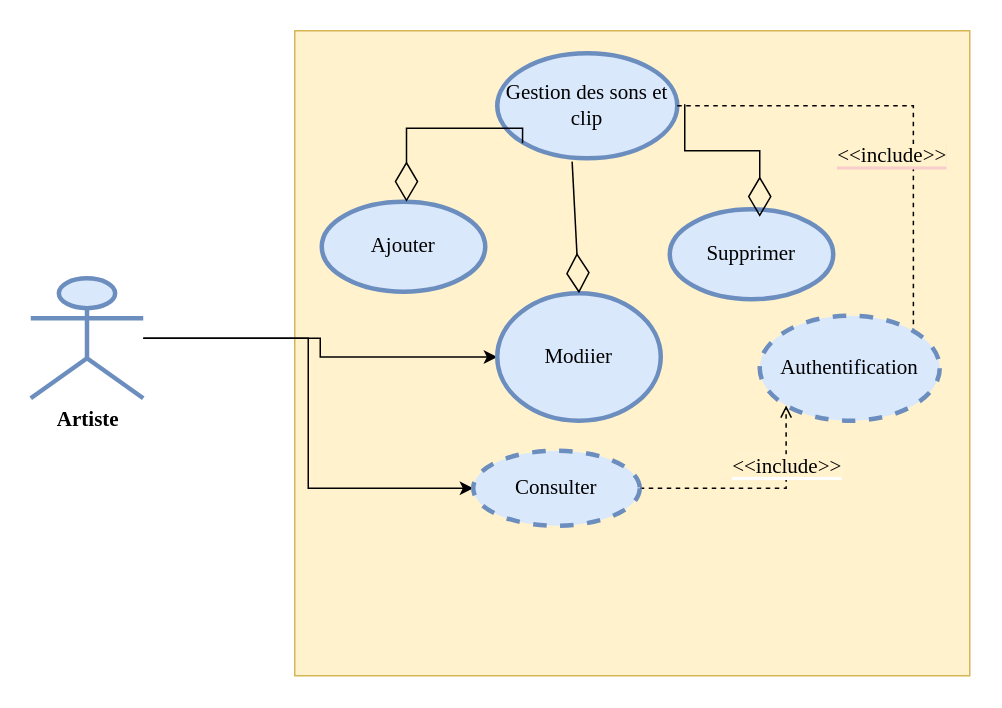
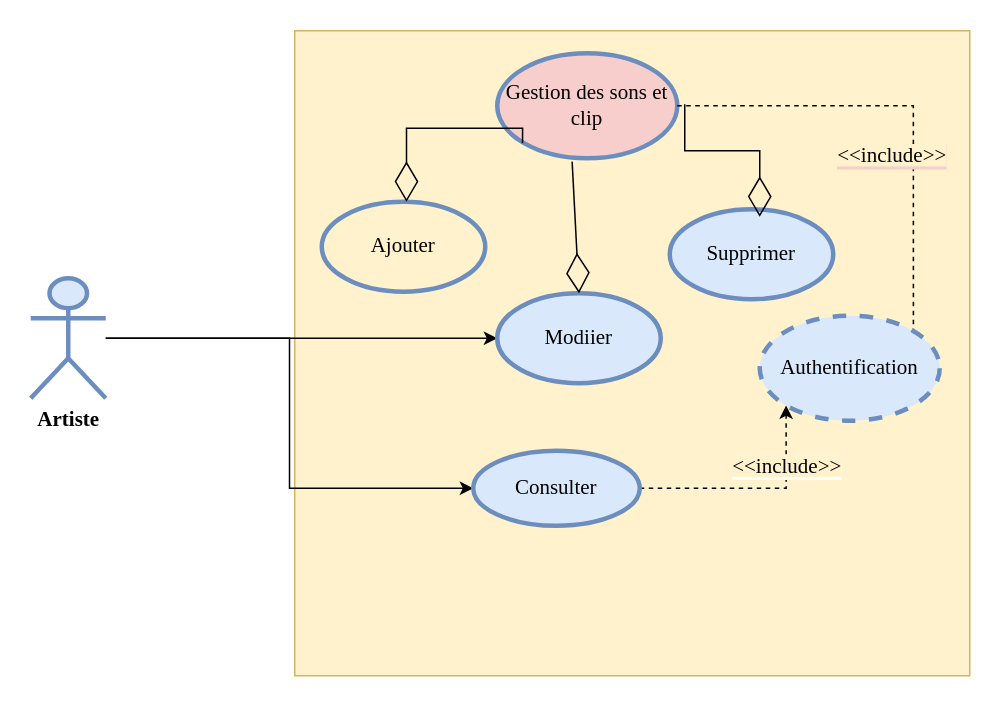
node "Gestion des sons et clip": fillcolor #dae8fc -> #f8cecc
node "Ajouter": fillcolor #dae8fc -> #fff2cc
node "Artiste": size 113x120 -> 75x120
node "Modiier": size 164x128 -> 164x90
edge "Consulter" -> "Authentification": arrowhead open -> classic
node "Consulter": style dashed -> solid
